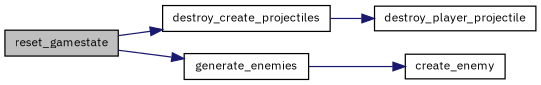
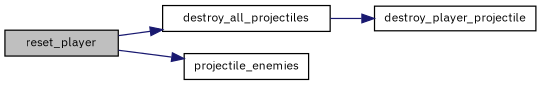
node "destroy_create_projectiles": label "destroy_create_projectiles" -> "destroy_all_projectiles"
node "reset_gamestate": label "reset_gamestate" -> "reset_player"
node "generate_enemies": label "generate_enemies" -> "projectile_enemies"
node "create_enemy": removed
